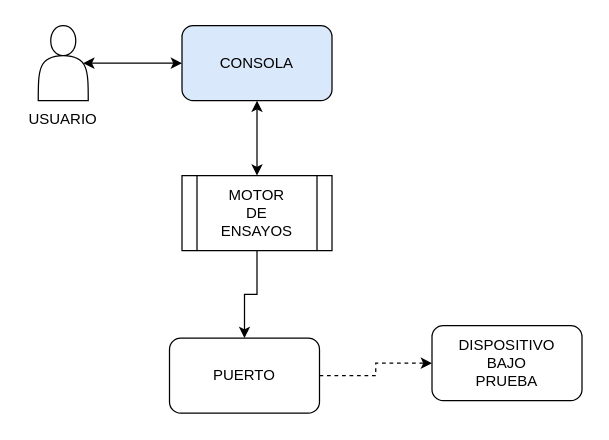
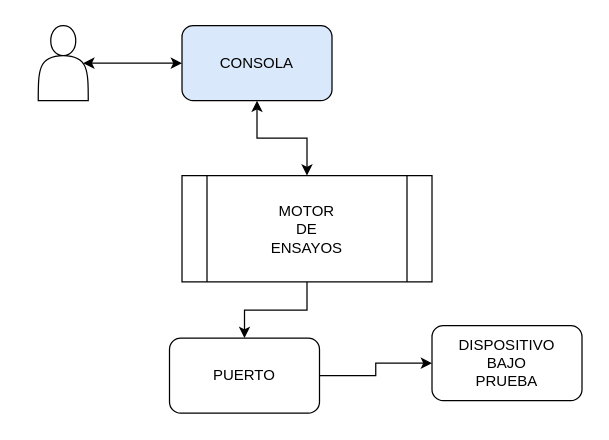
node "USUARIO": removed
node "MOTOR DE ENSAYOS": size 150x75 -> 250x106
edge "PUERTO" -> "DISPOSITIVO BAJO PRUEBA": style dashed -> solid
